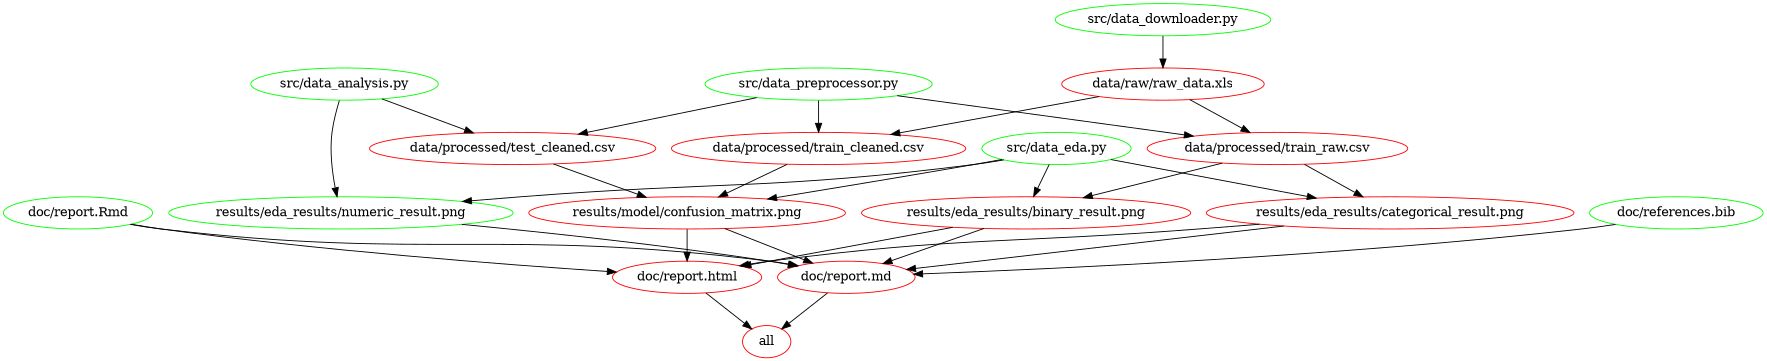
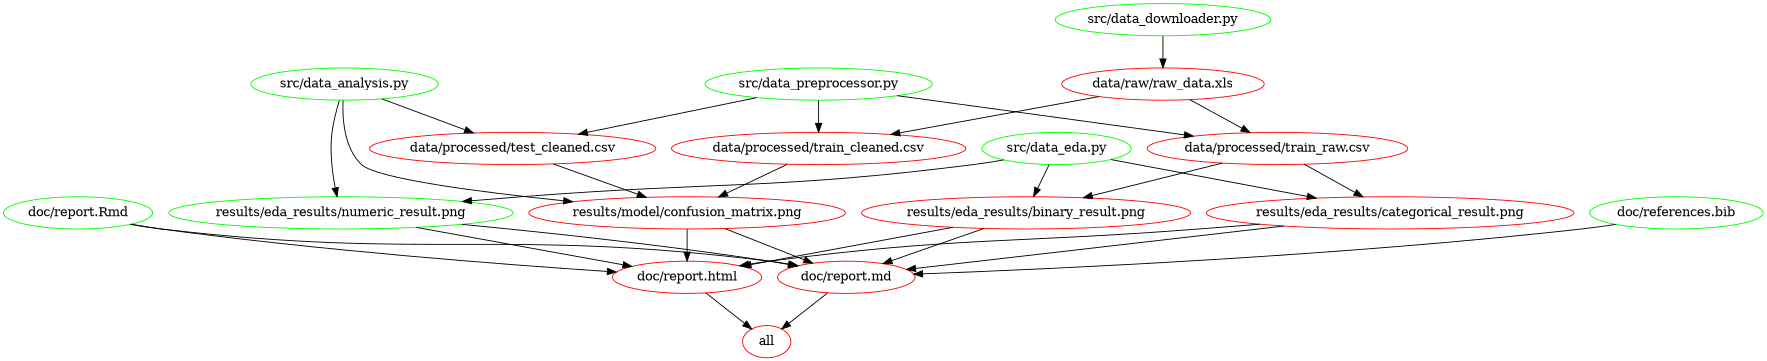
edge "src/data_eda.py" -> "results/model/confusion_matrix.png": now "src/data_analysis.py" -> "results/model/confusion_matrix.png"
edge "results/eda_results/numeric_result.png" -> "doc/report.html": added
